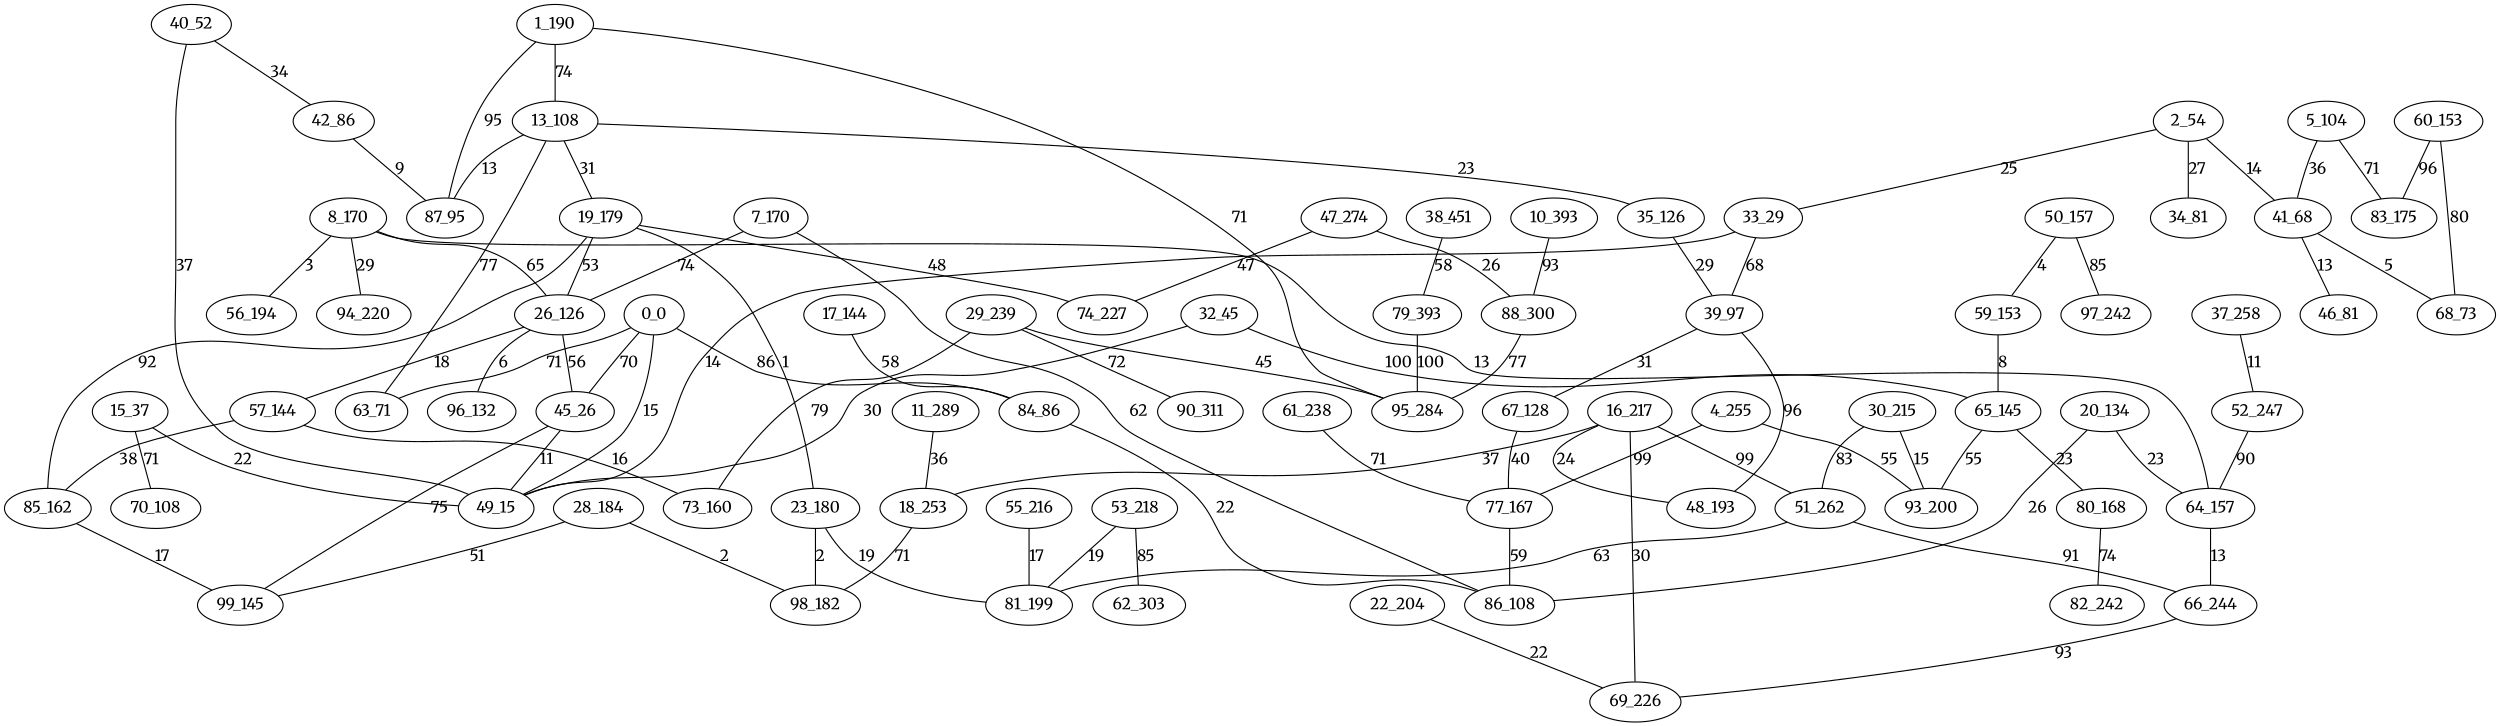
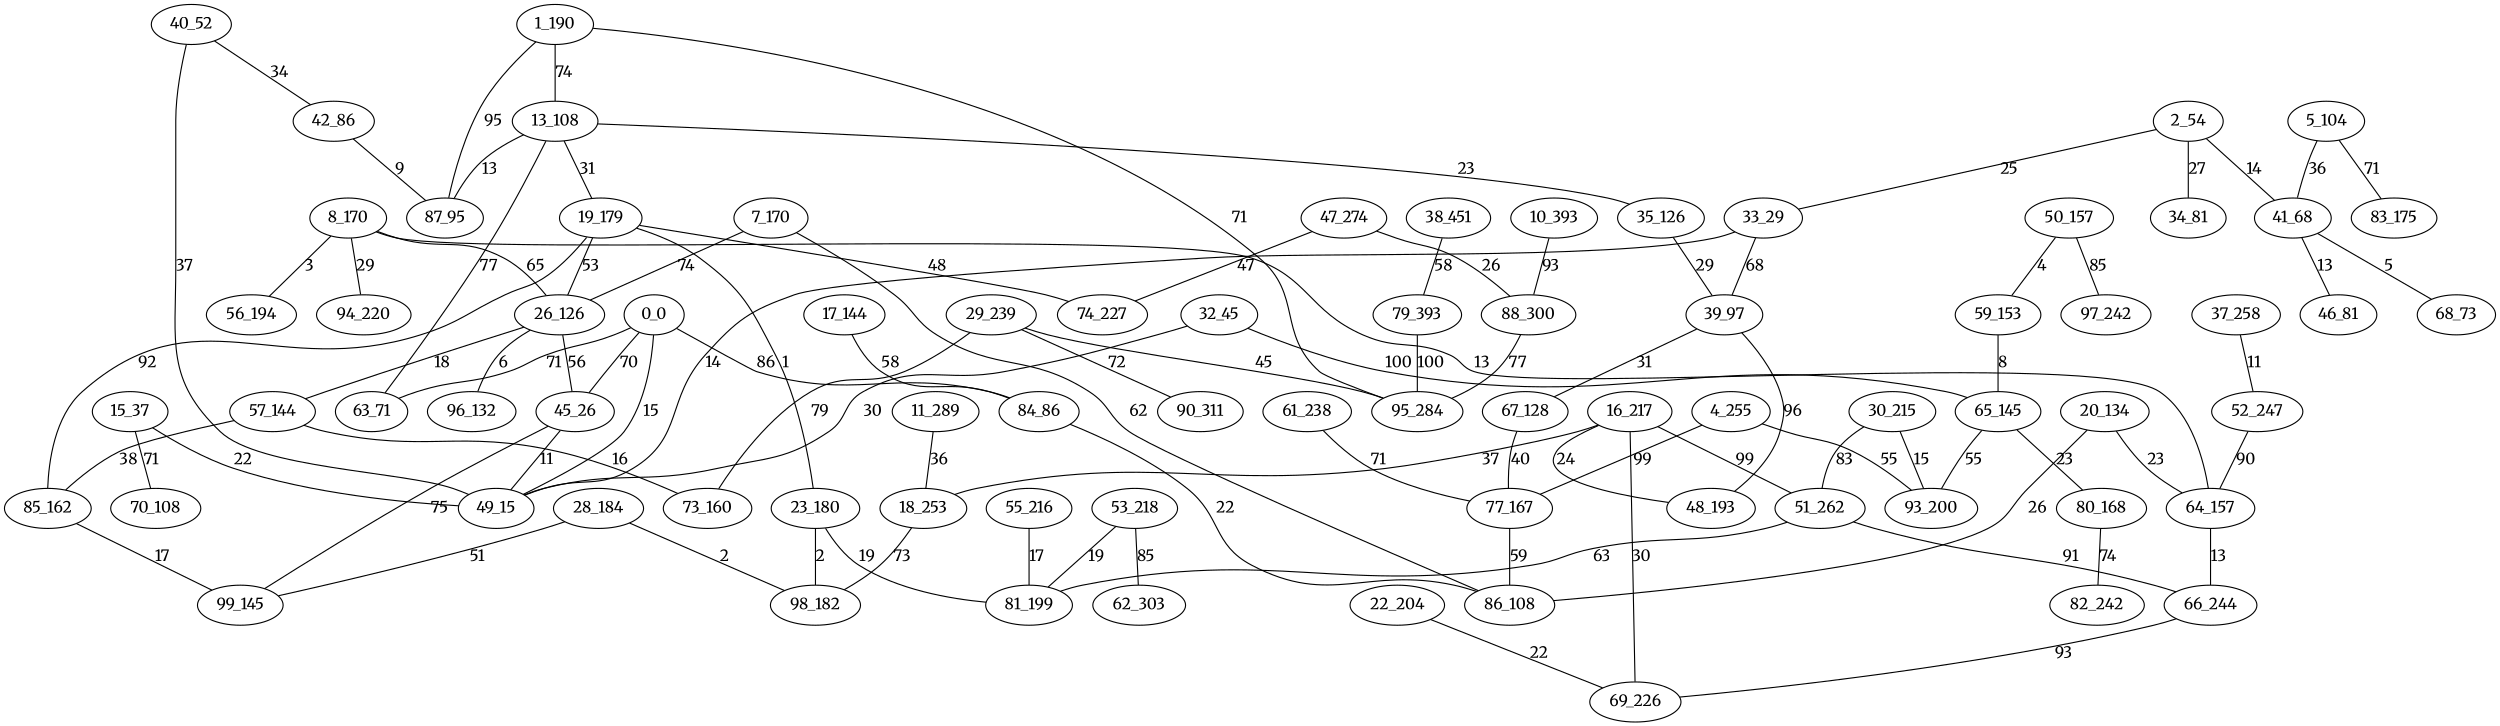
node "60_153": removed
edge "18_253" -- "98_182": label "71" -> "73"
